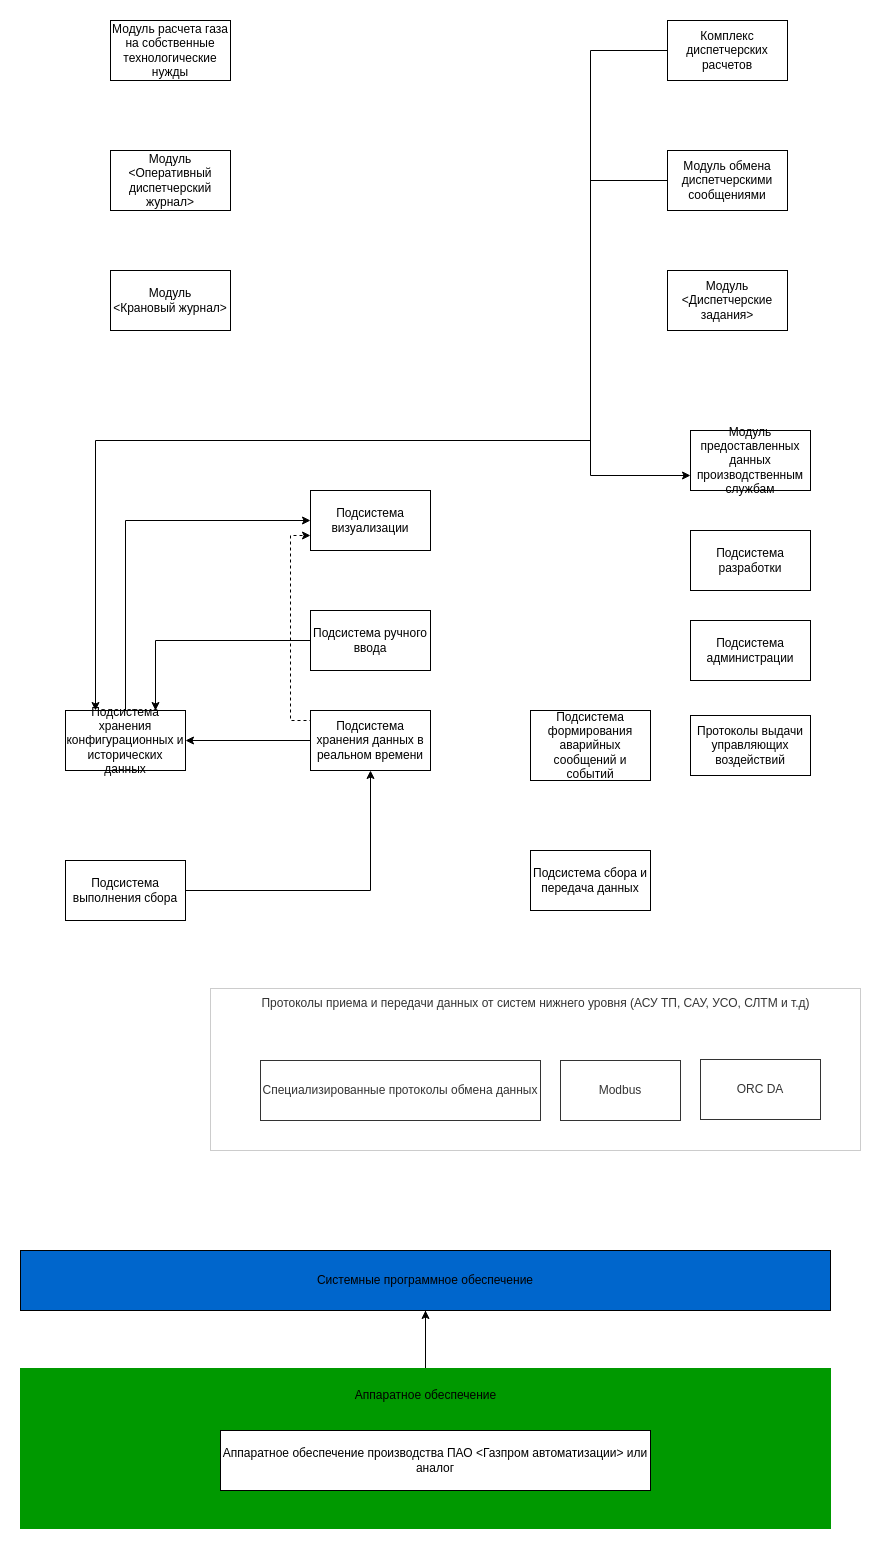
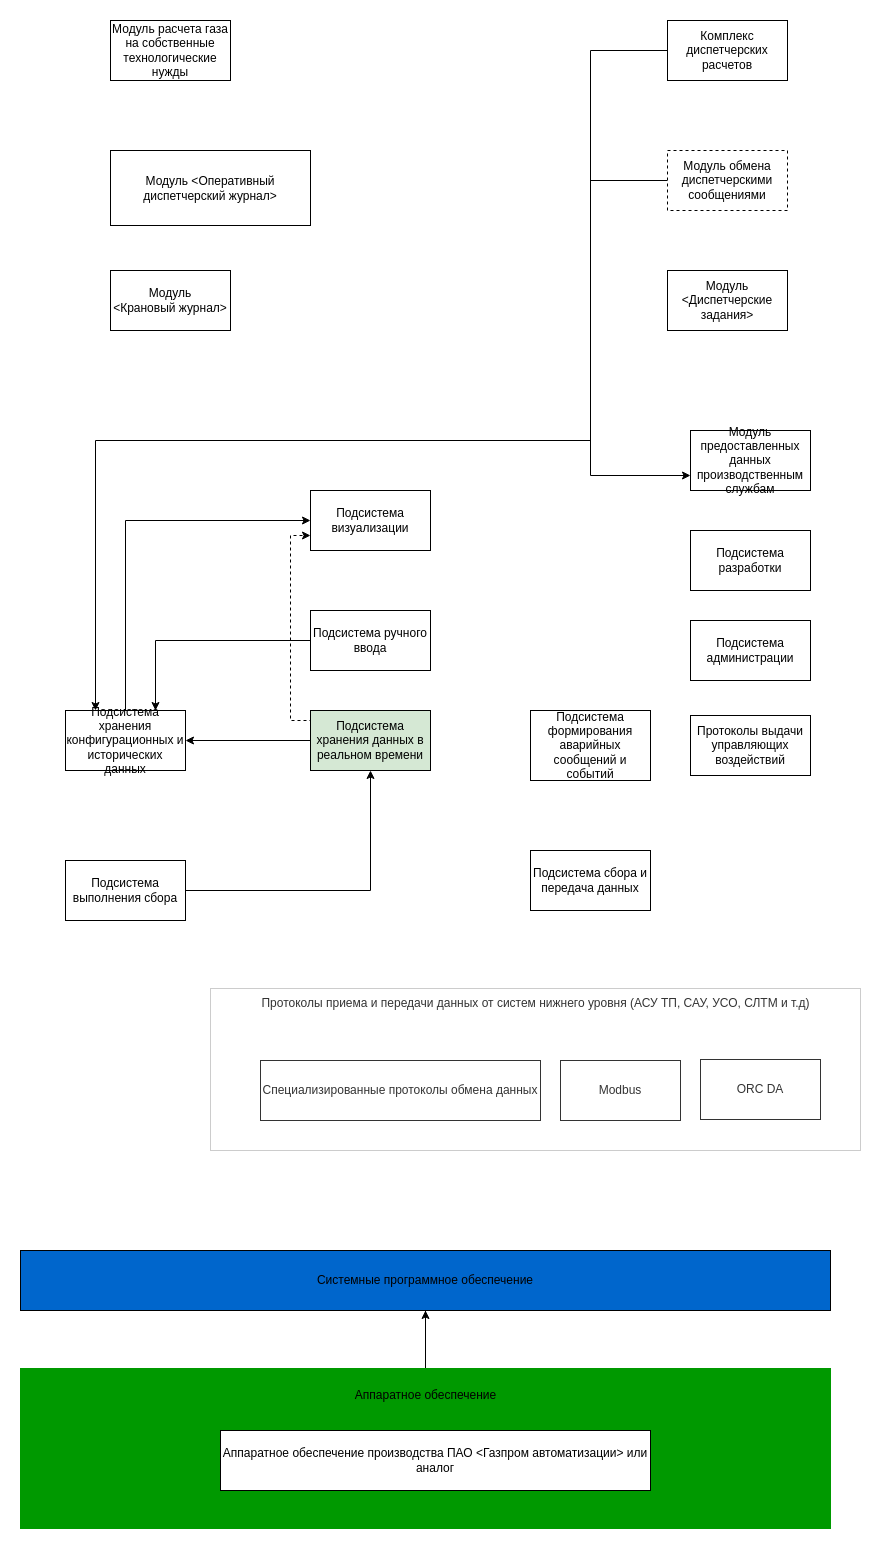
node "Модуль <Оперативный диспетчерский журнал>": size 120x60 -> 200x75
node "Модуль обмена диспетчерскими сообщениями": style solid -> dashed
node "Подсистема хранения данных в реальном времени": fillcolor #ffffff -> #d5e8d4
